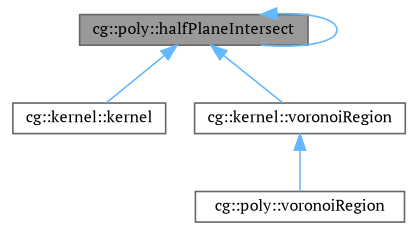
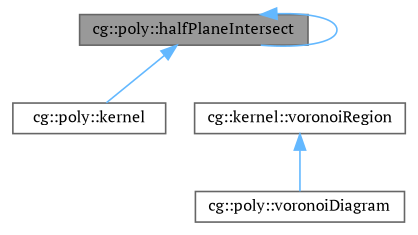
edge "cg::kernel::voronoiRegion" -> "cg::poly::halfPlaneIntersect": removed
node "cg::kernel::kernel": label "cg::kernel::kernel" -> "cg::poly::kernel"
node "cg::poly::voronoiRegion": label "cg::poly::voronoiRegion" -> "cg::poly::voronoiDiagram"
